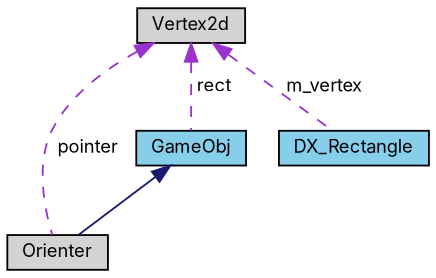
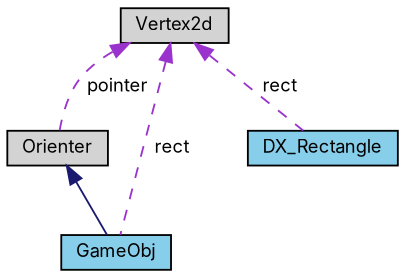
edge "DX_Rectangle" -> "Vertex2d": label " m_vertex" -> " rect"
edge "Orienter" -> "GameObj": reversed
